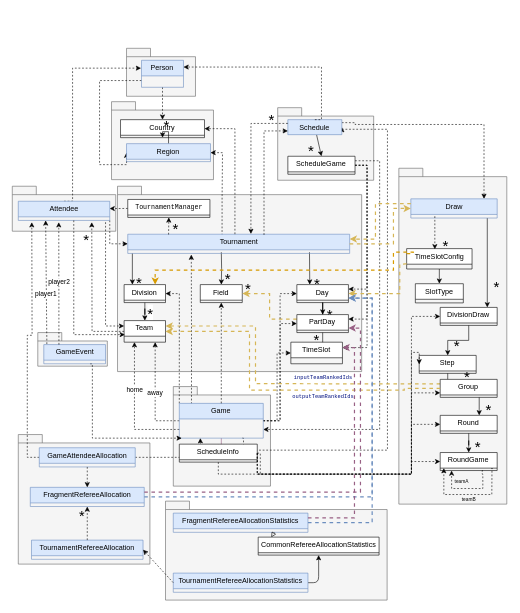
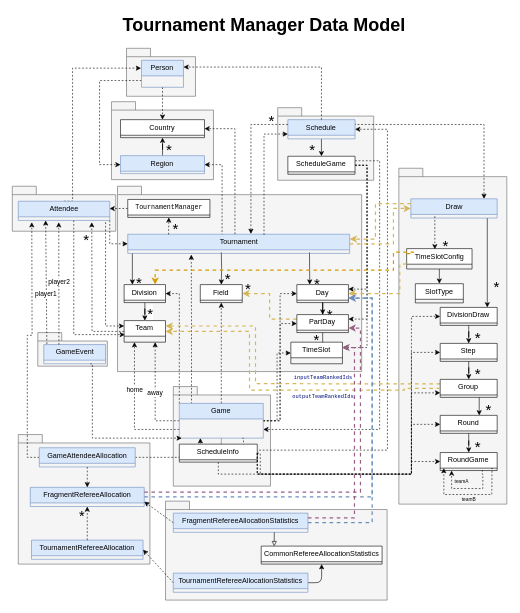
node "Tournament Manager Data Model": added
node "Schedule": size 54x15 -> 67x19
node "Region": moved (169, 153) -> (163, 165)
node "Step": moved (448, 365) -> (469, 353)
edge "FragmentRefereeAllocationStatistics" -> "FragmentRefereeAllocation": added
node "CommonRefereeAllocationStatistics": moved (319, 546) -> (322, 555)
